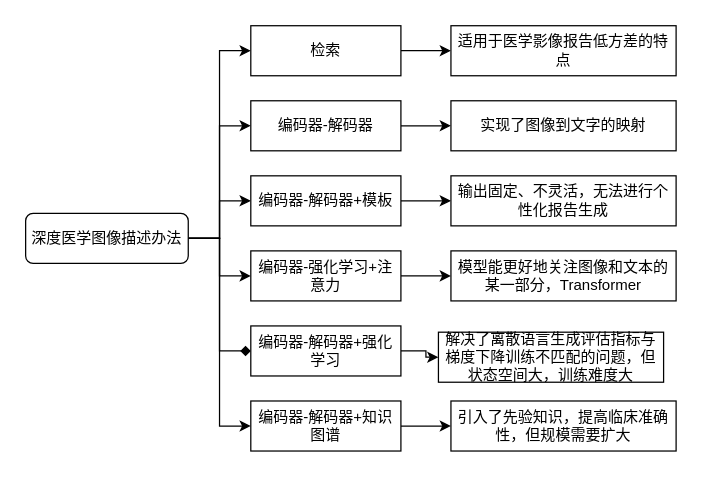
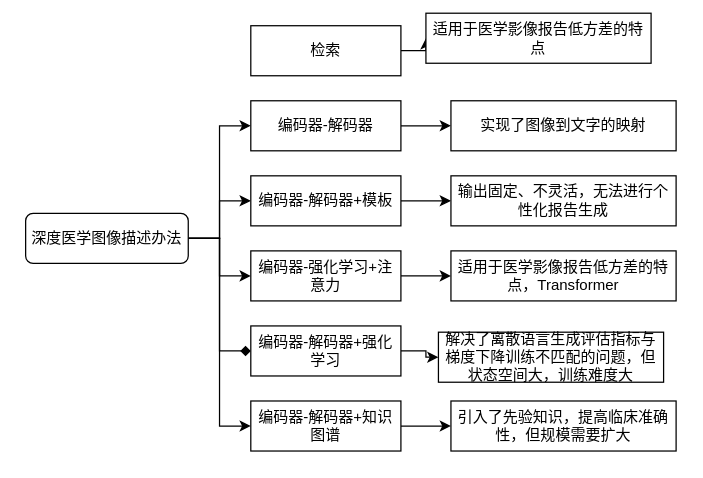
node "适用于医学影像报告低方差的特点": moved (563, 51) -> (538, 38)
edge "深度医学图像描述办法" -> "检索": removed
node "模型能更好地关注图像和文本的某一部分，Transformer": label "模型能更好地关注图像和文本的某一部分，Transformer" -> "适用于医学影像报告低方差的特点，Transformer"
